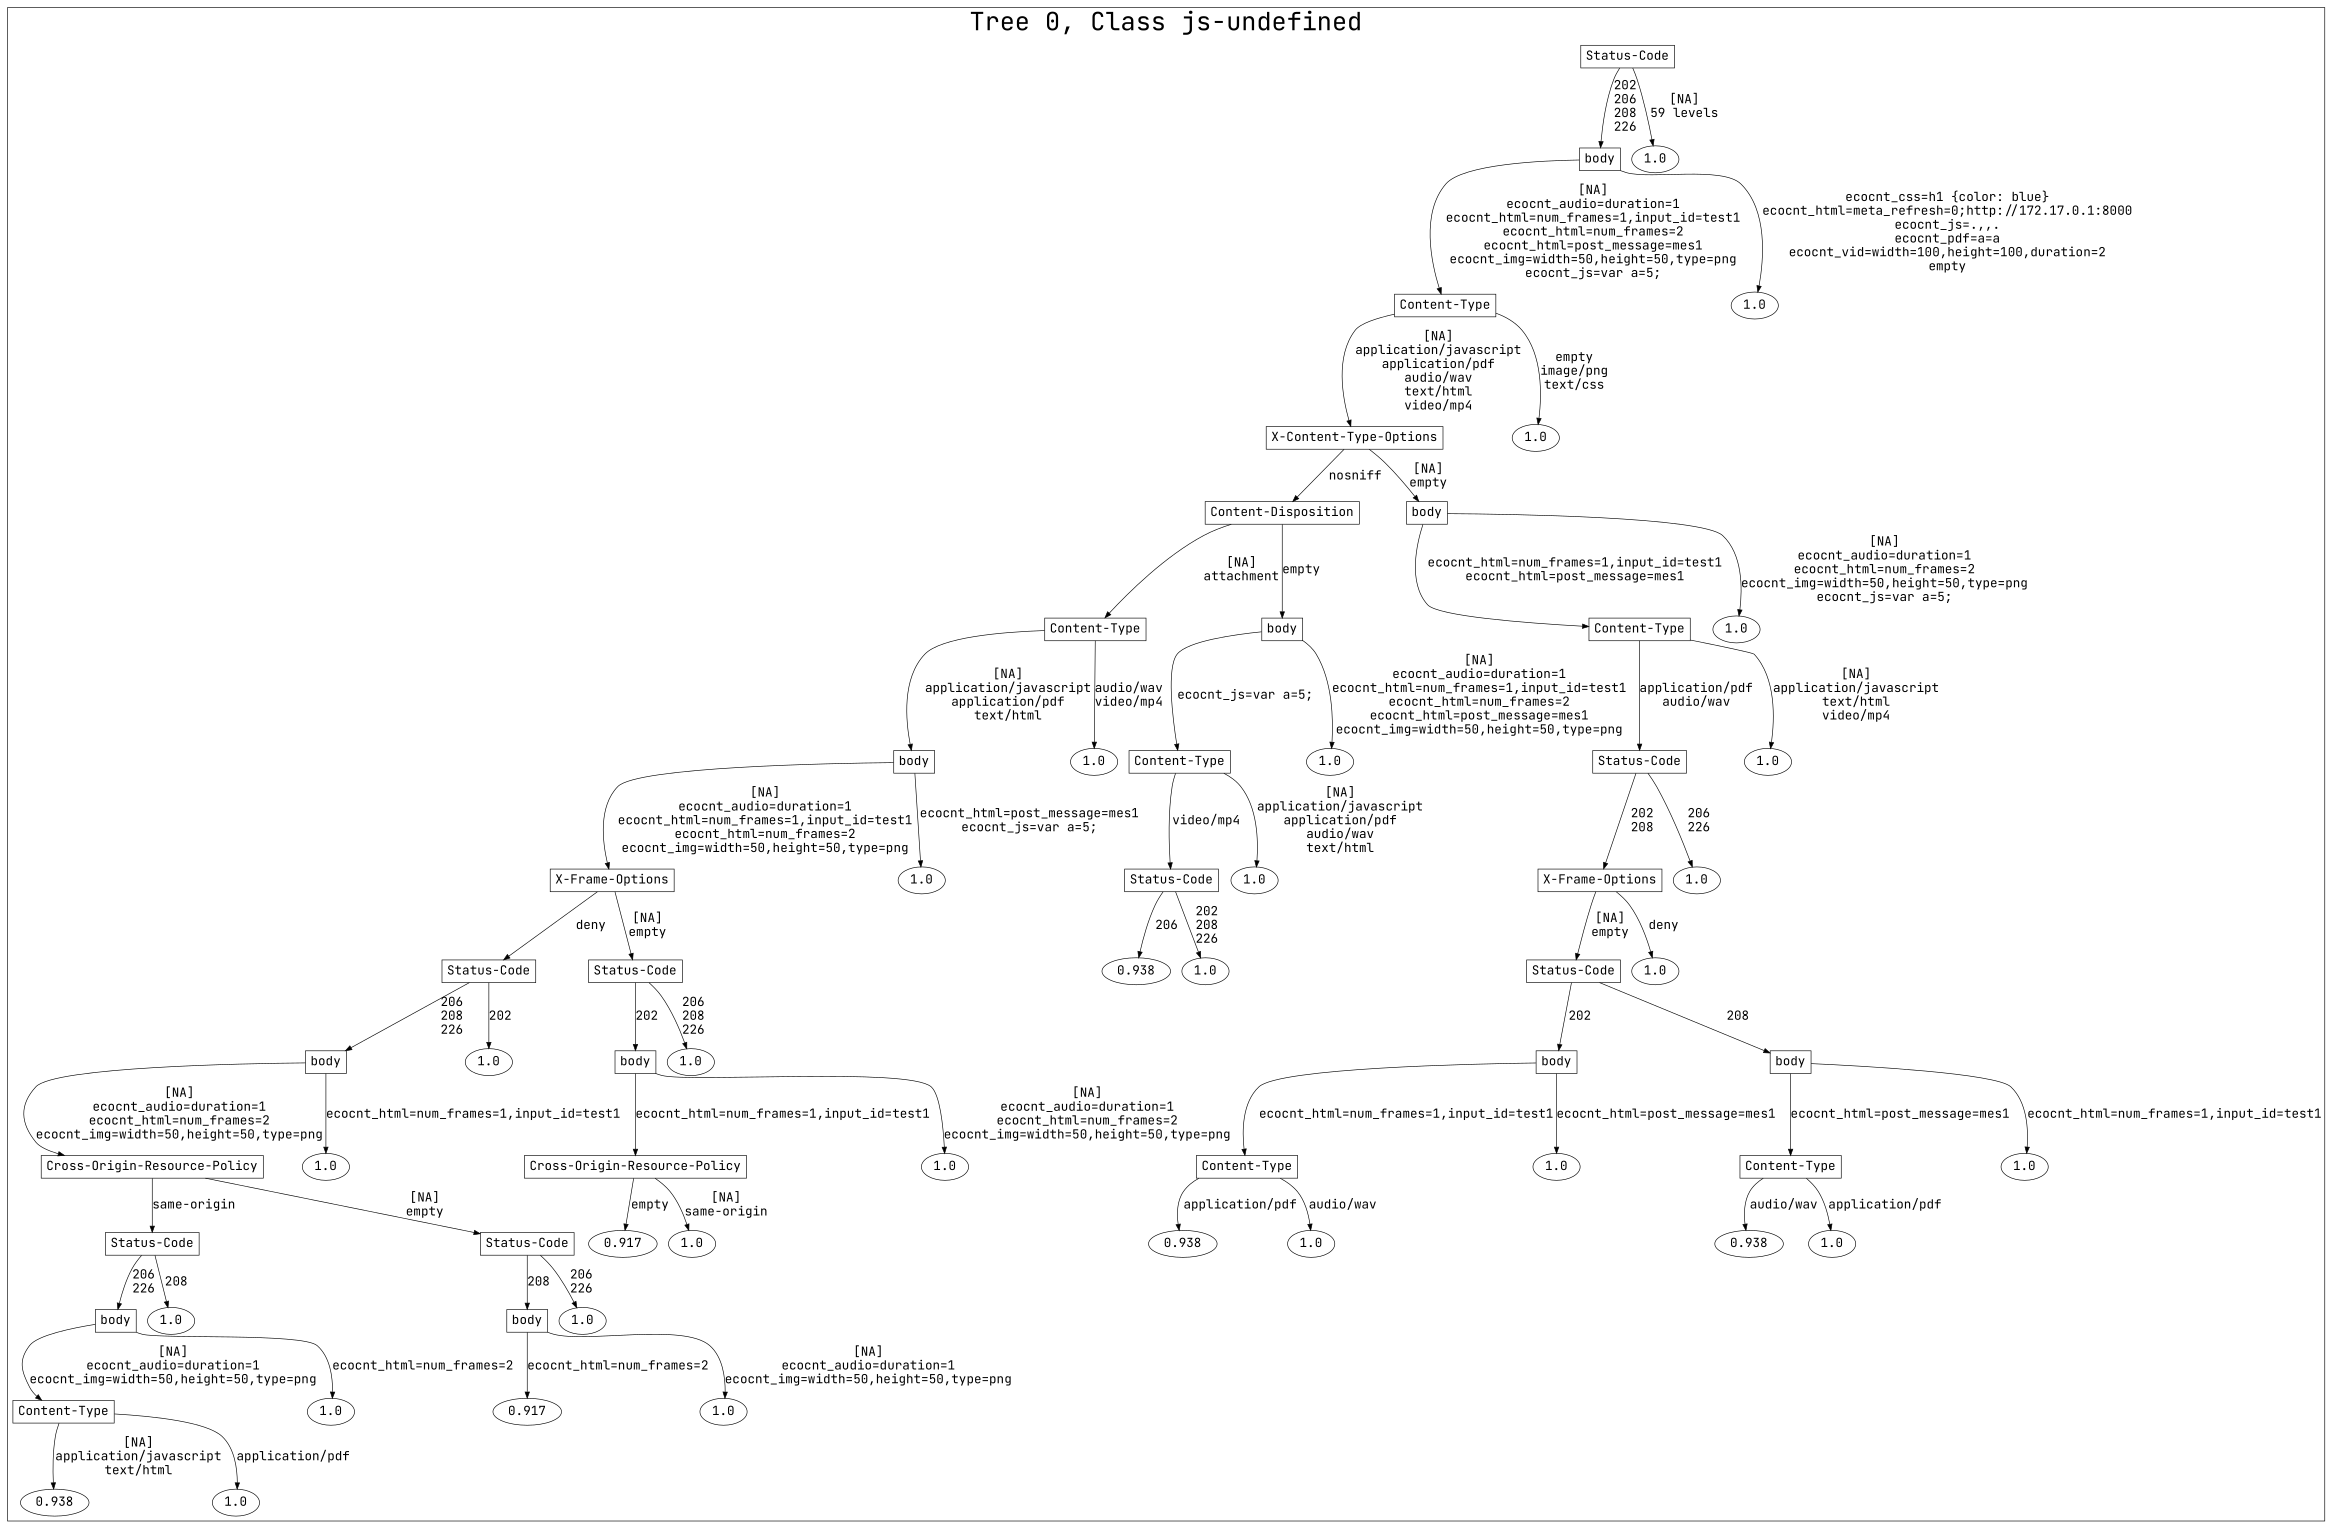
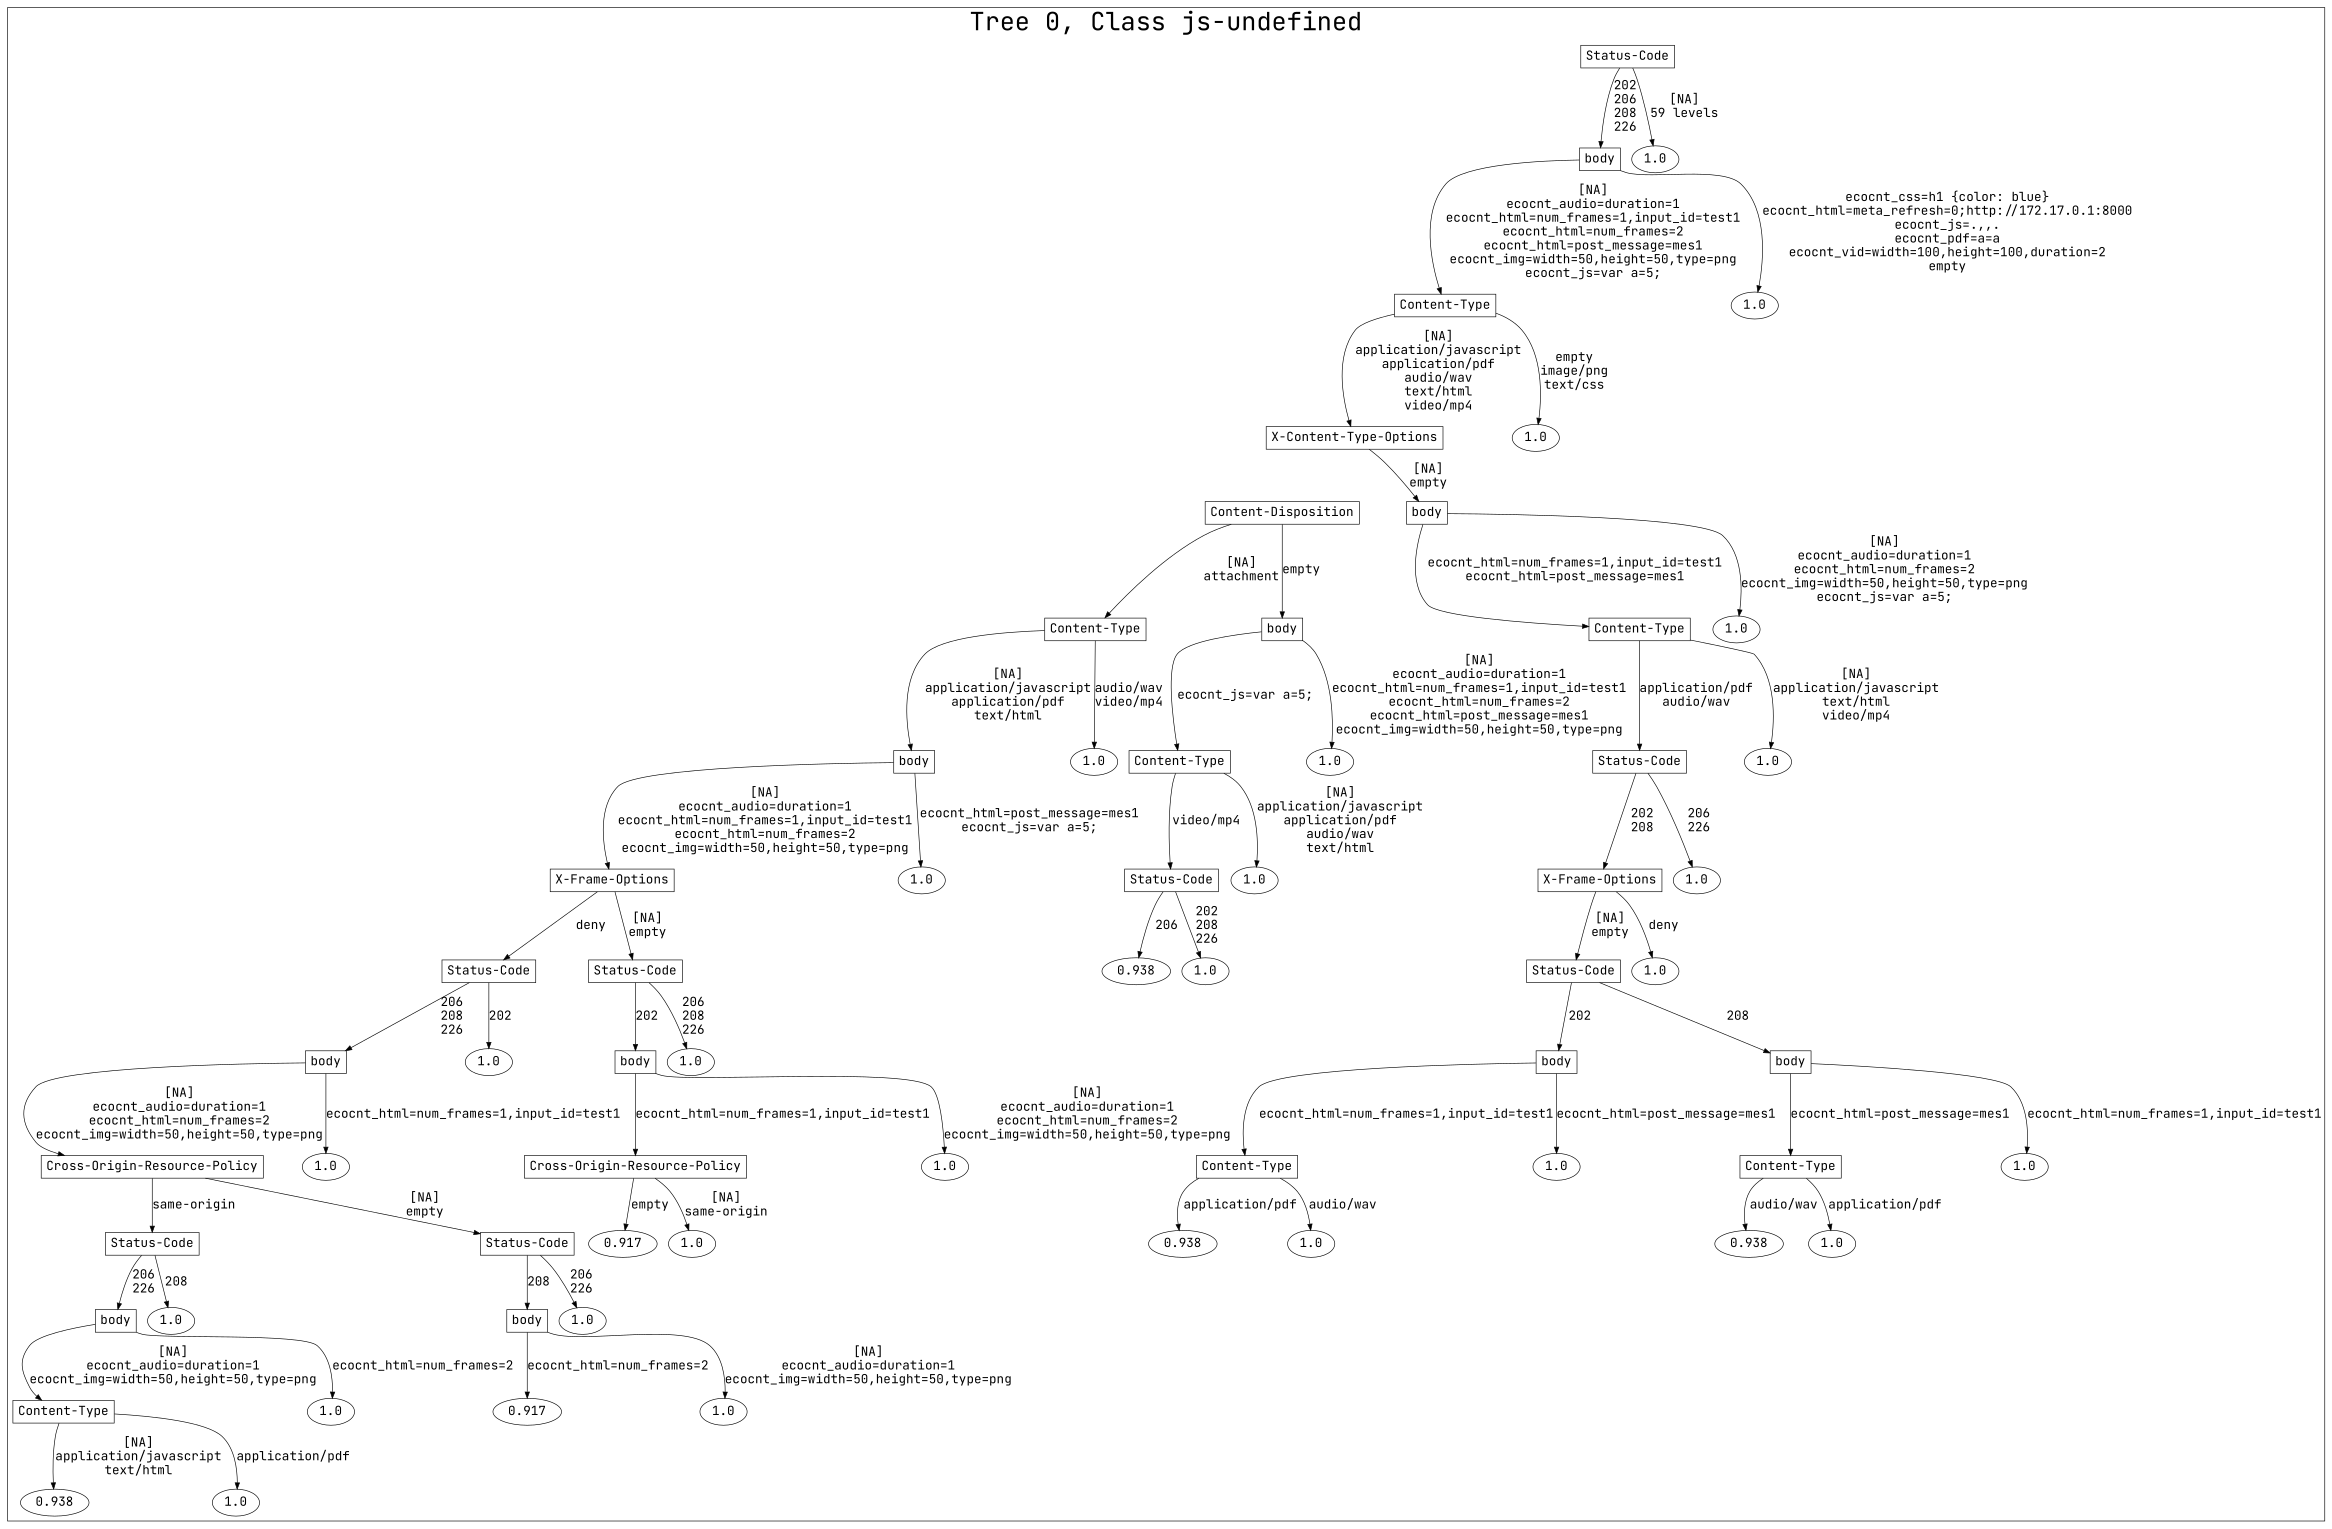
edge "X-Content-Type-Options" -> "Content-Disposition": removed, label "nosniff"
